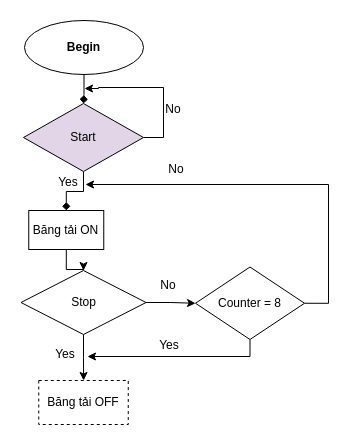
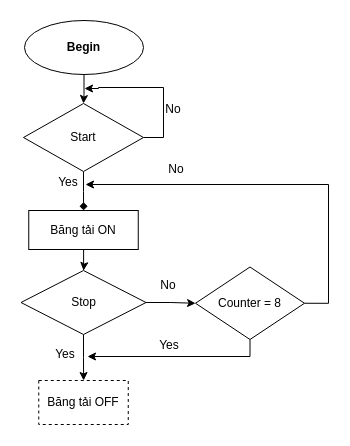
edge "Begin" -> "Start": arrowhead diamond -> classic
node "Start": fillcolor #e1d5e7 -> #ffffff
node "Băng tải ON": size 75x39 -> 110x39
